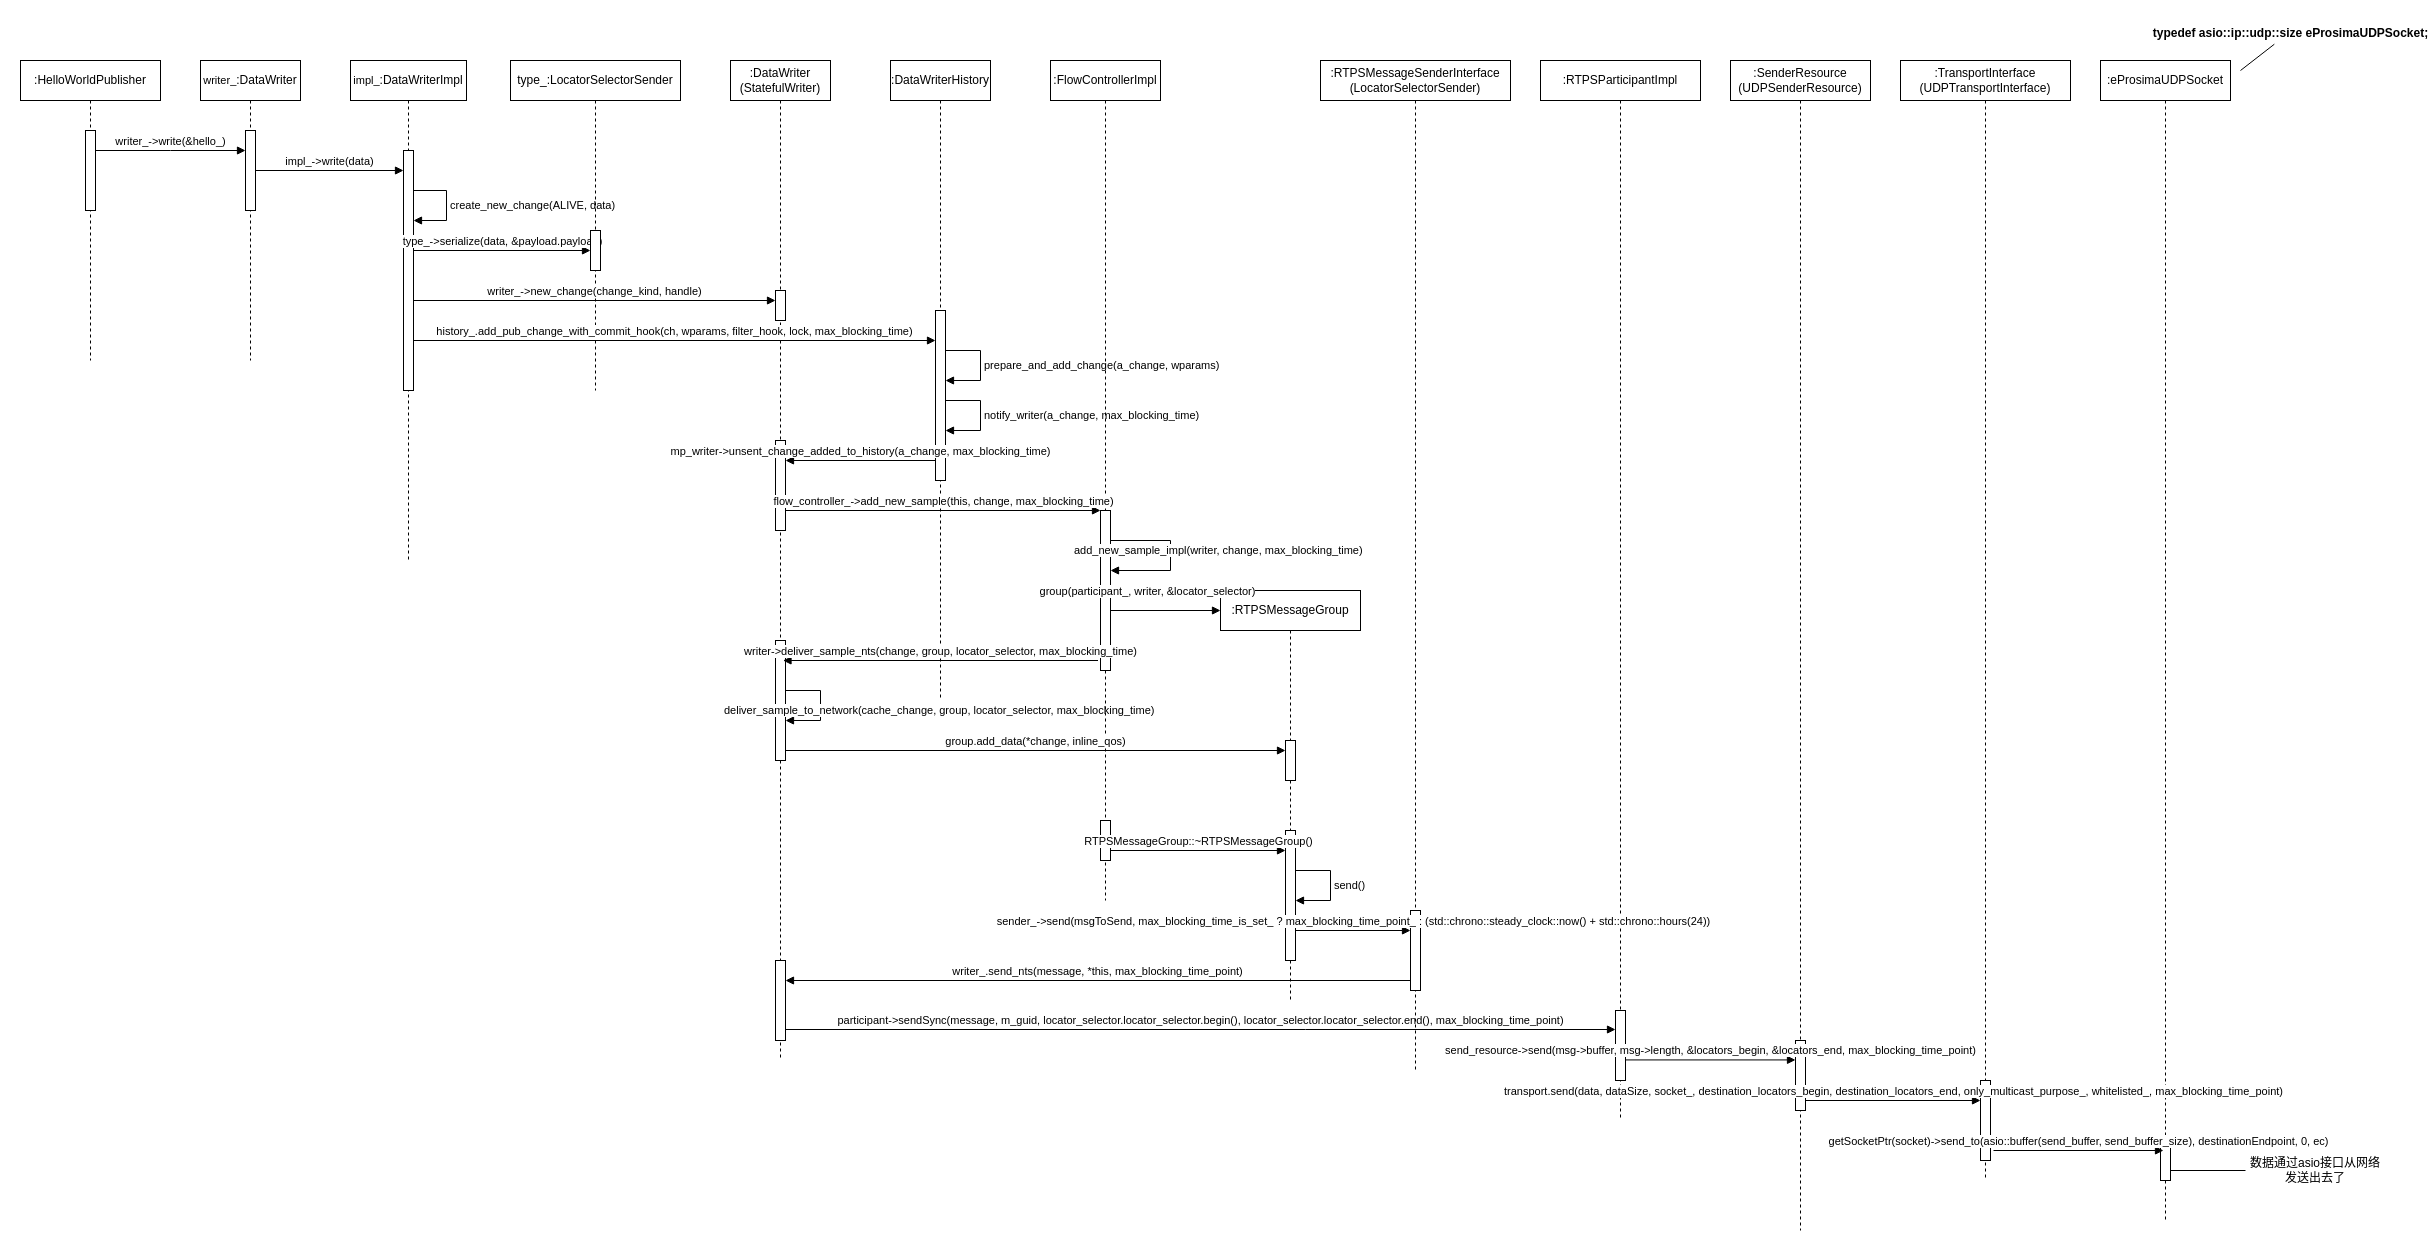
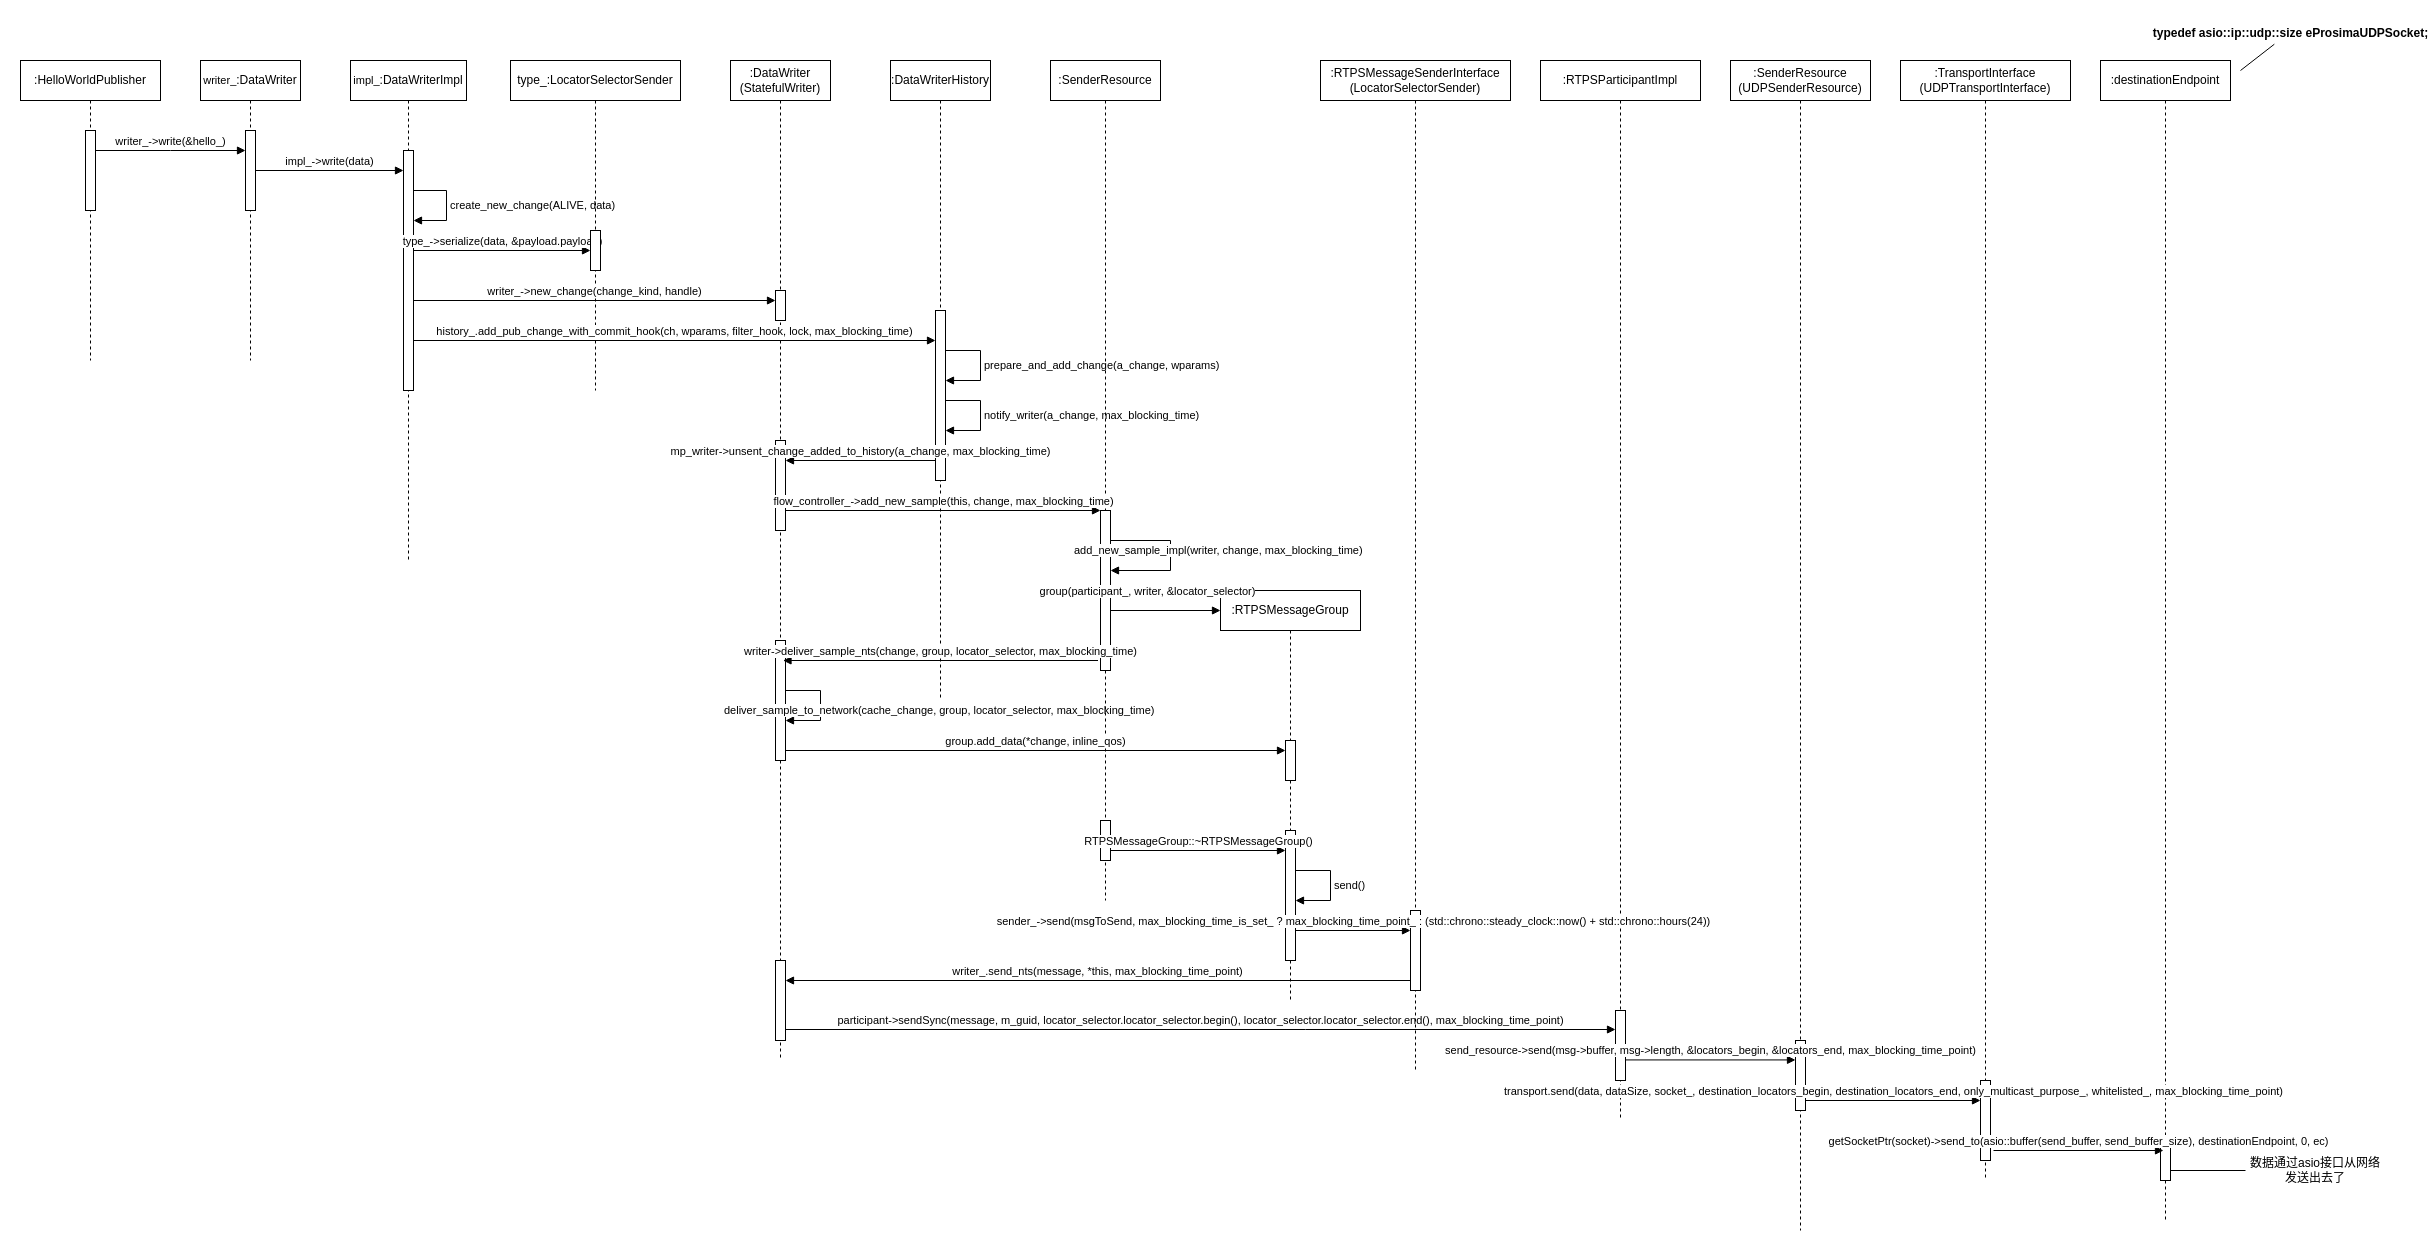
node ":FlowControllerImpl": label ":FlowControllerImpl" -> ":SenderResource"
node ":eProsimaUDPSocket": label ":eProsimaUDPSocket" -> ":destinationEndpoint"
